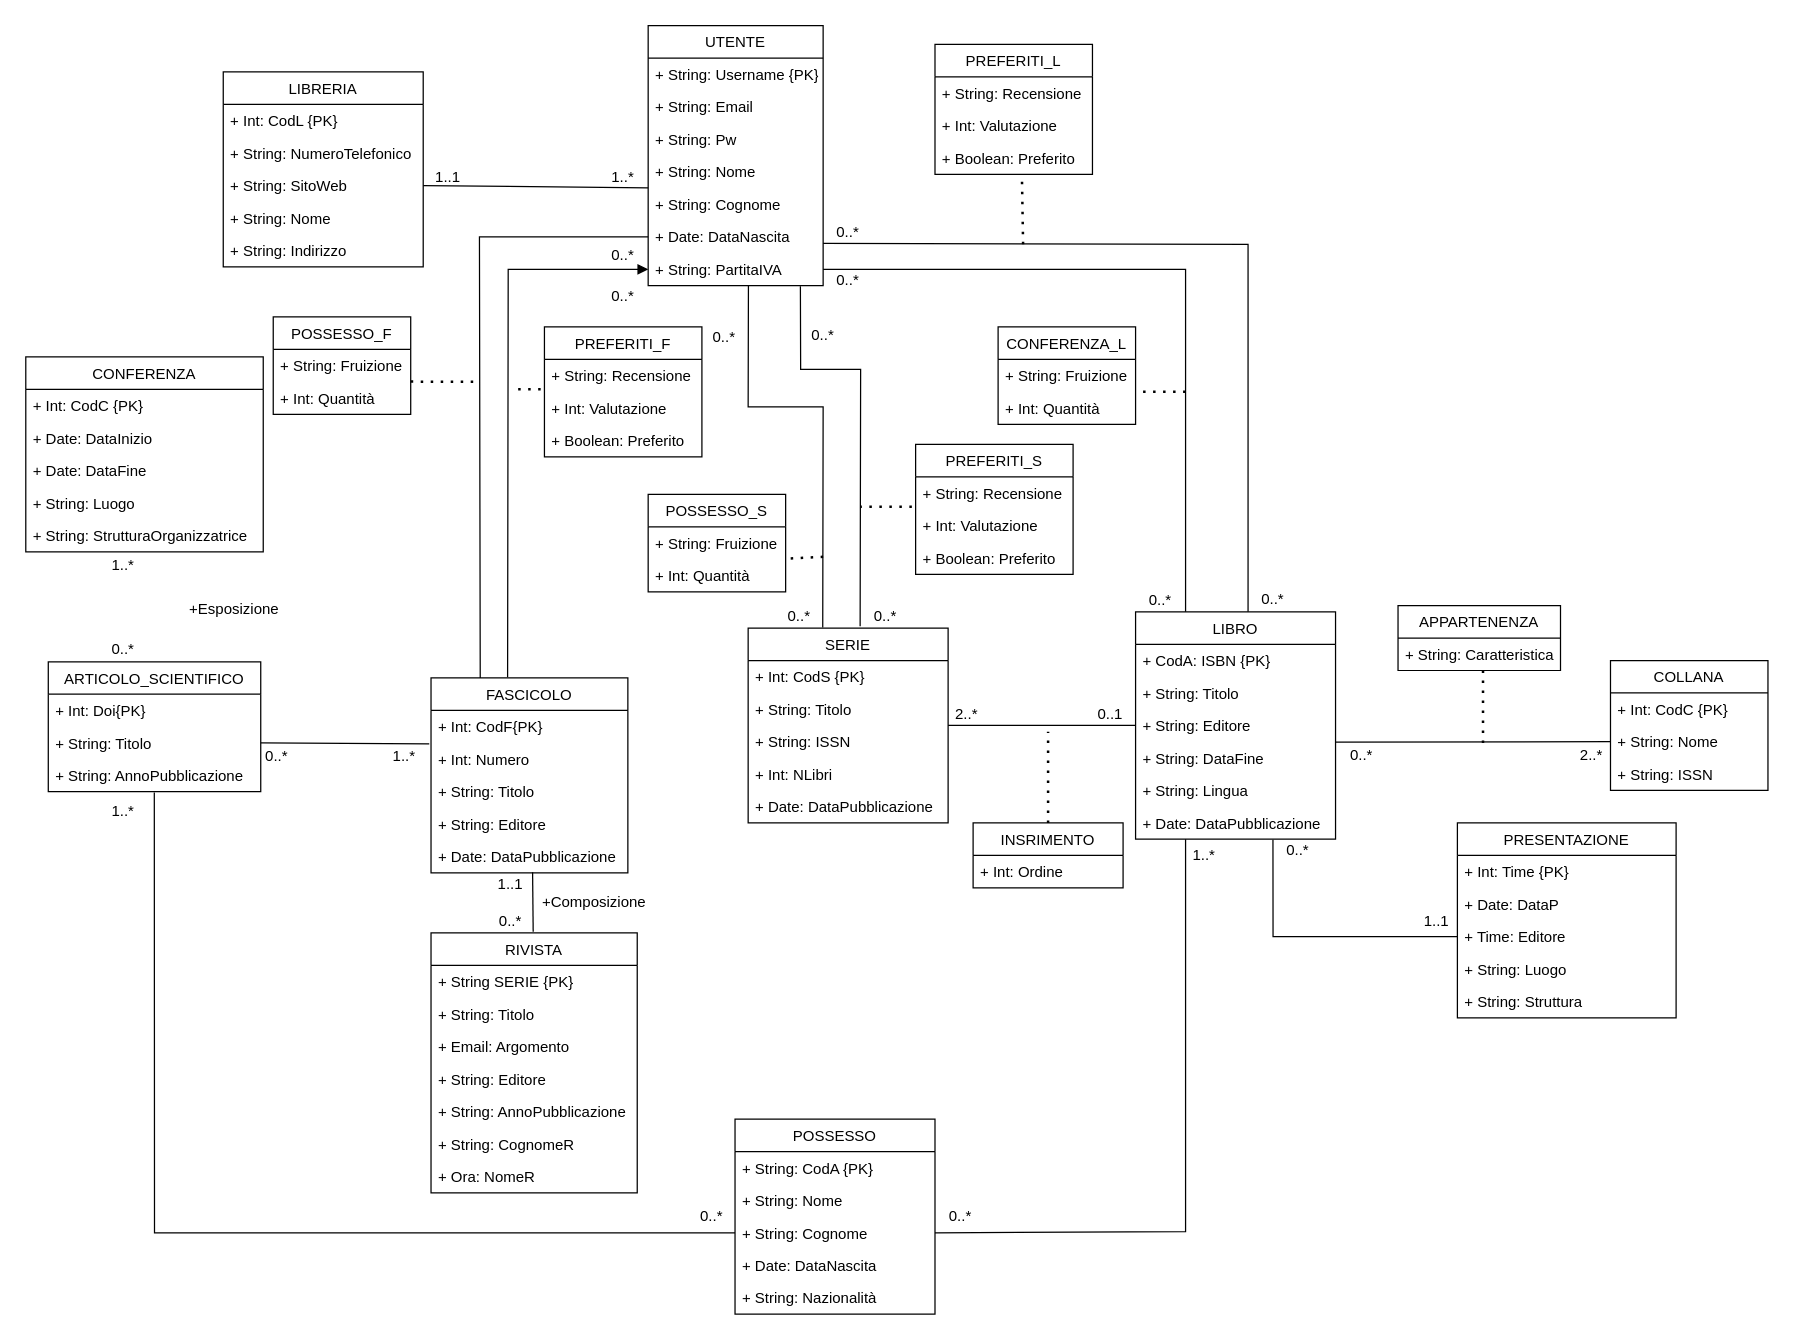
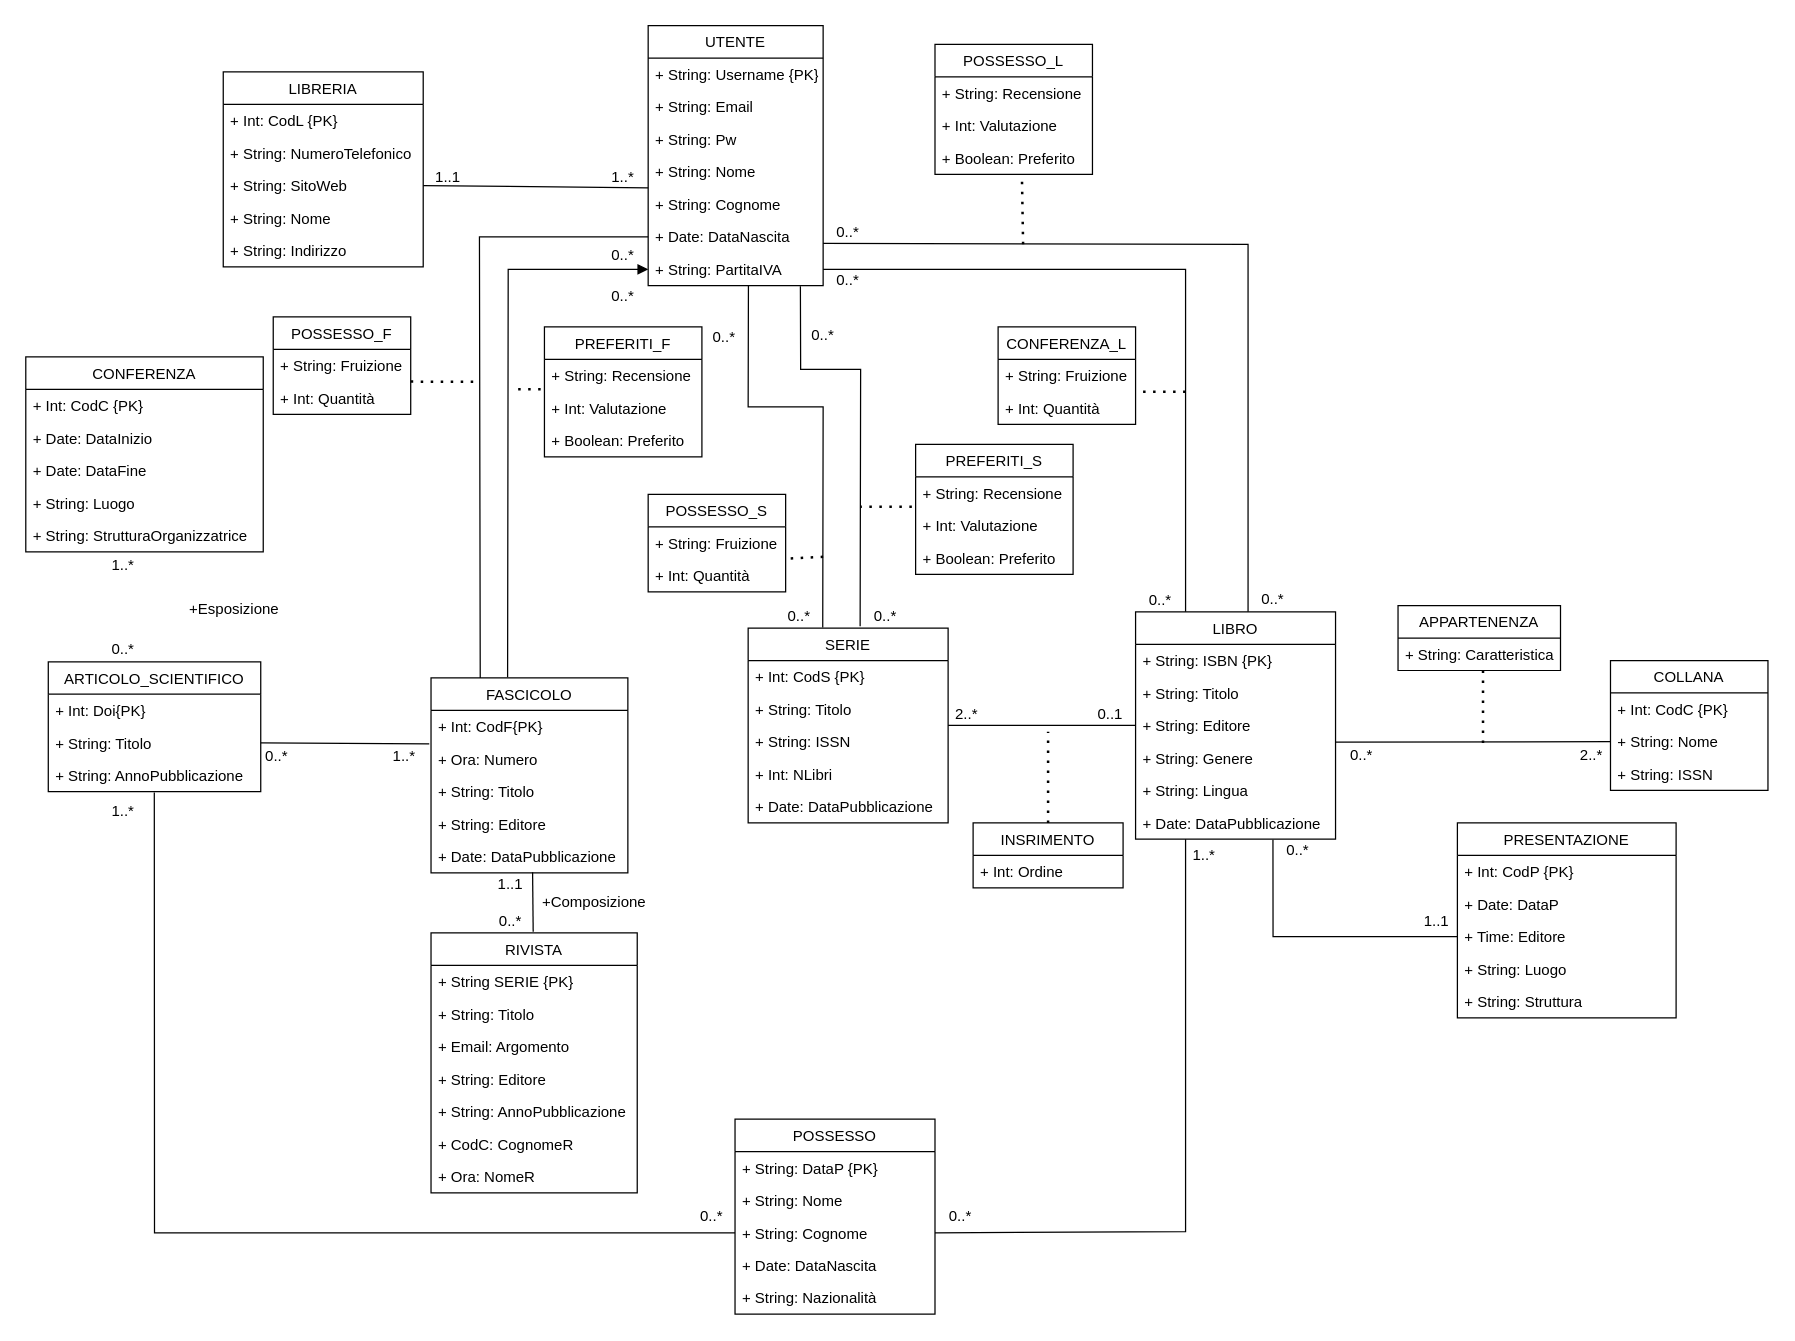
node "PREFERITI_L": label "PREFERITI_L" -> "POSSESSO_L"
node "+ CodA: ISBN {PK}": label "+ CodA: ISBN {PK}" -> "+ String: ISBN {PK}"
node "+ String: DataFine": label "+ String: DataFine" -> "+ String: Genere"
node "+ Int: Numero": label "+ Int: Numero" -> "+ Ora: Numero"
node "+ Int: Time {PK}": label "+ Int: Time {PK}" -> "+ Int: CodP {PK}"
node "+ String: CognomeR": label "+ String: CognomeR" -> "+ CodC: CognomeR"
node "+ String: CodA {PK}": label "+ String: CodA {PK}" -> "+ String: DataP {PK}"
